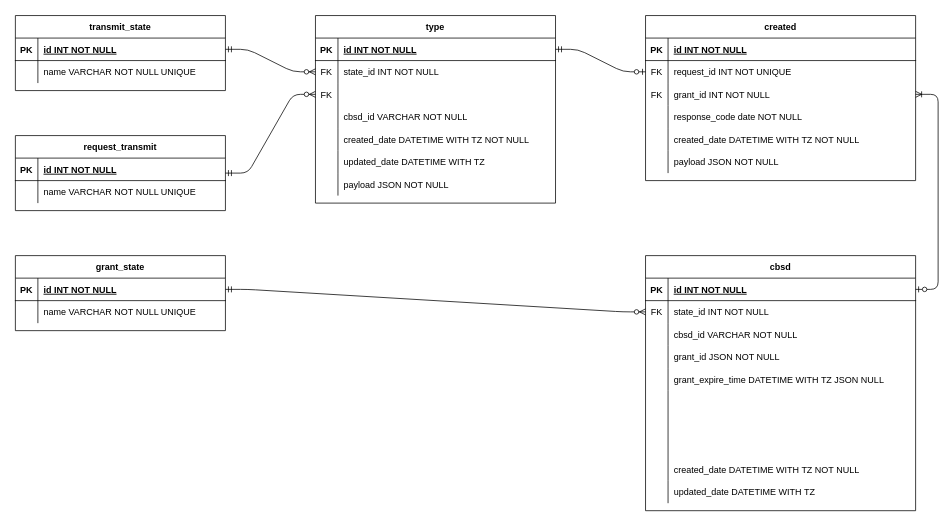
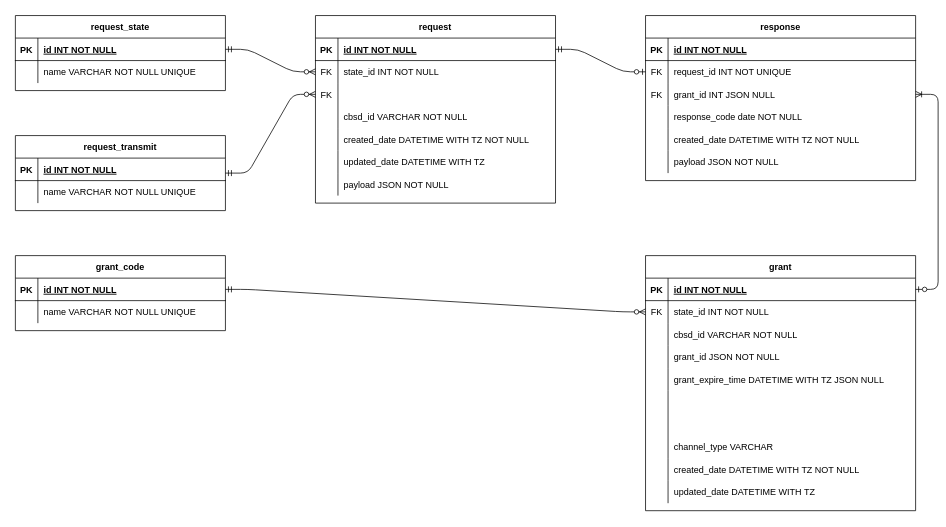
node "transmit_state": label "transmit_state" -> "request_state"
node "type": label "type" -> "request"
node "created": label "created" -> "response"
node "grant_id INT NOT NULL": label "grant_id INT NOT NULL" -> "grant_id INT JSON NULL"
node "grant_state": label "grant_state" -> "grant_code"
node "cbsd": label "cbsd" -> "grant"
node "channel_type VARCHAR": added
